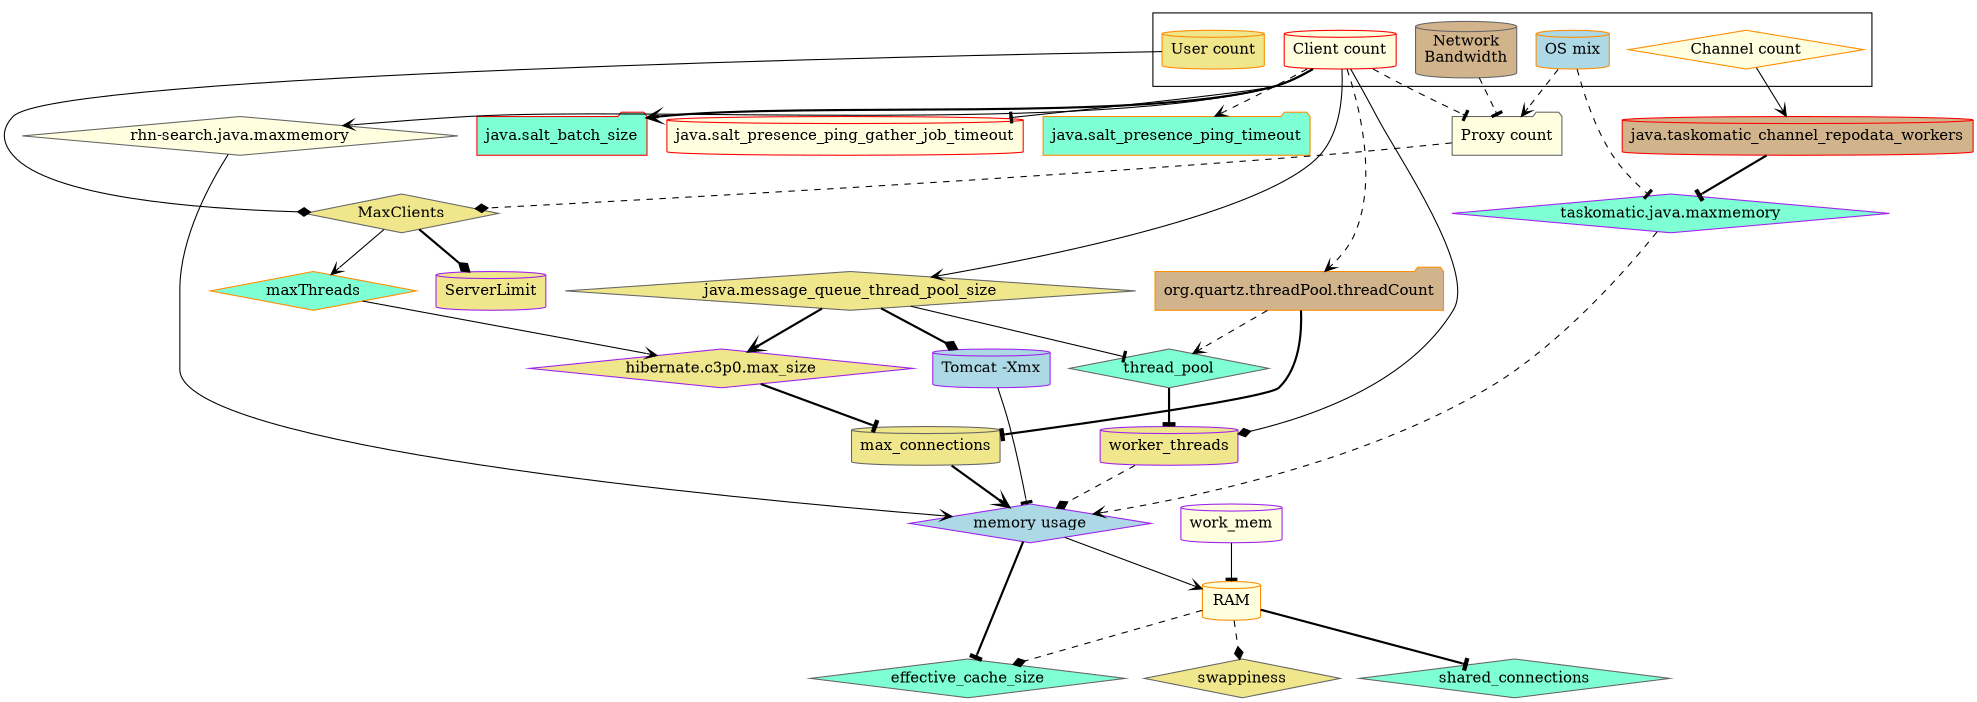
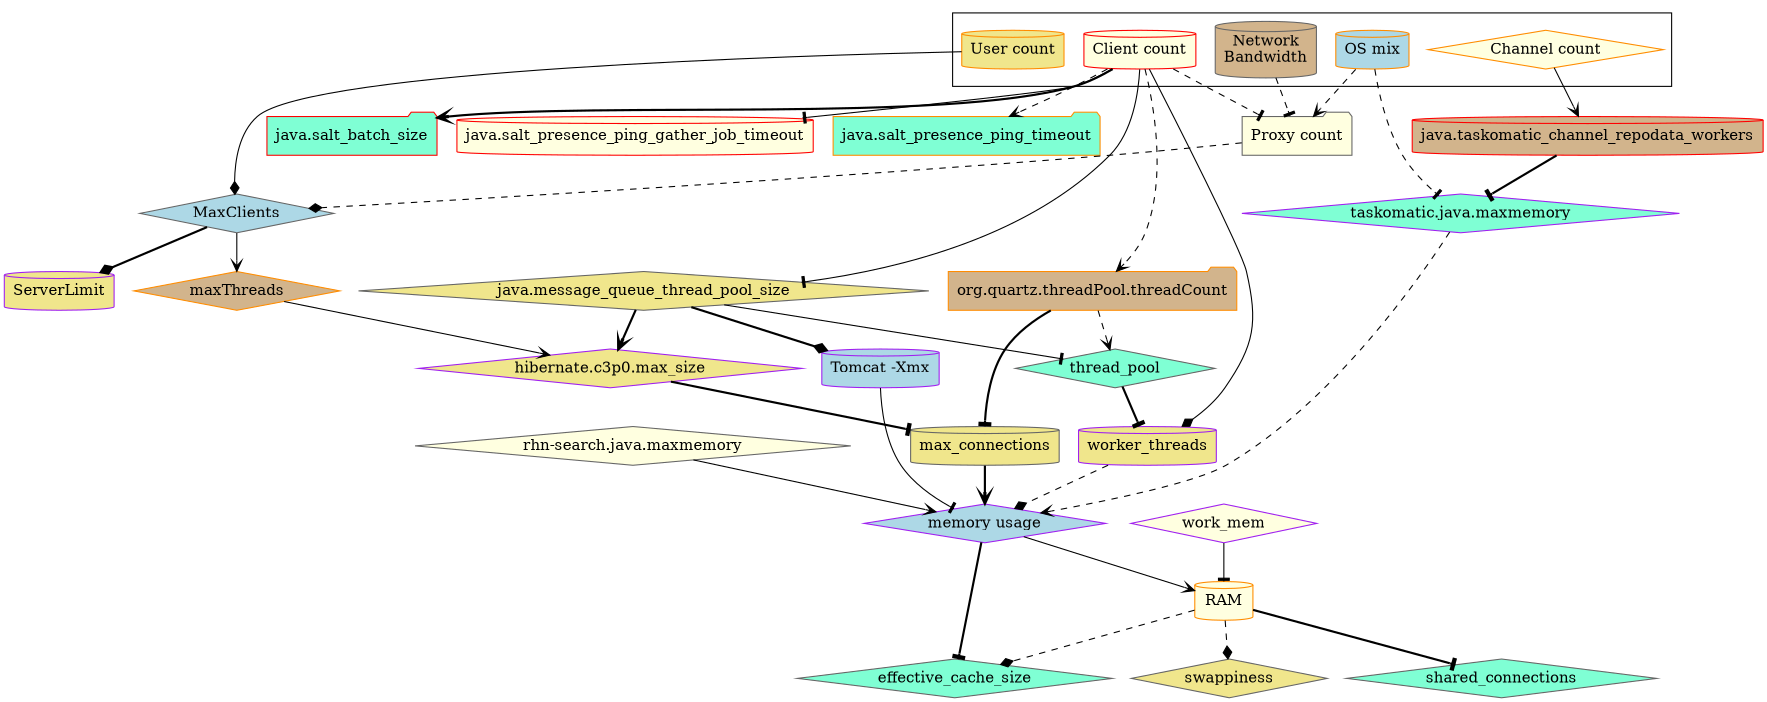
edge "Client count" -> "rhn-search.java.maxmemory": removed
node "MaxClients": fillcolor khaki -> lightblue
edge "Client count" -> "java.message_queue_thread_pool_size": arrowhead vee -> tee
node "maxThreads": fillcolor aquamarine -> tan
node "work_mem": shape cylinder -> diamond
